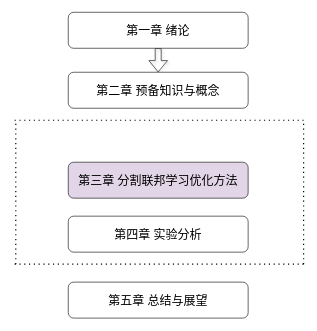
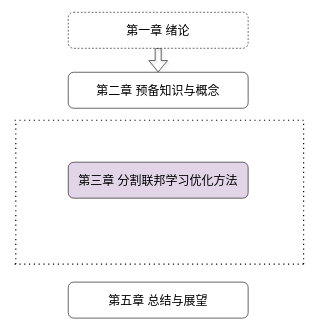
node "第一章 绪论": style solid -> dashed
node "第四章 实验分析": removed
